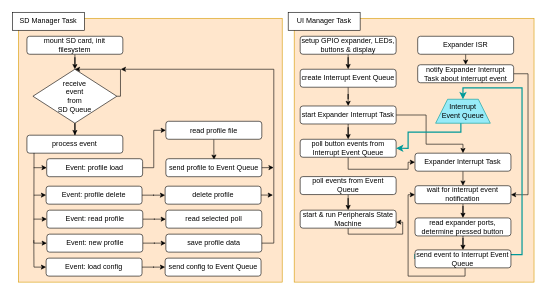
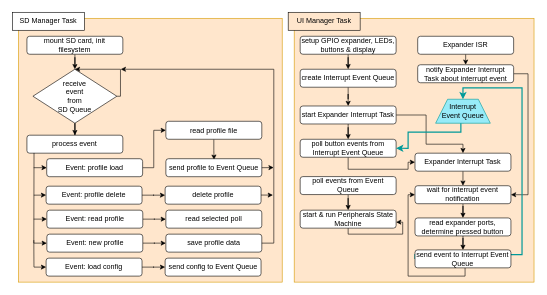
node "UI Manager Task": fillcolor #ffffff -> #ffe6cc
